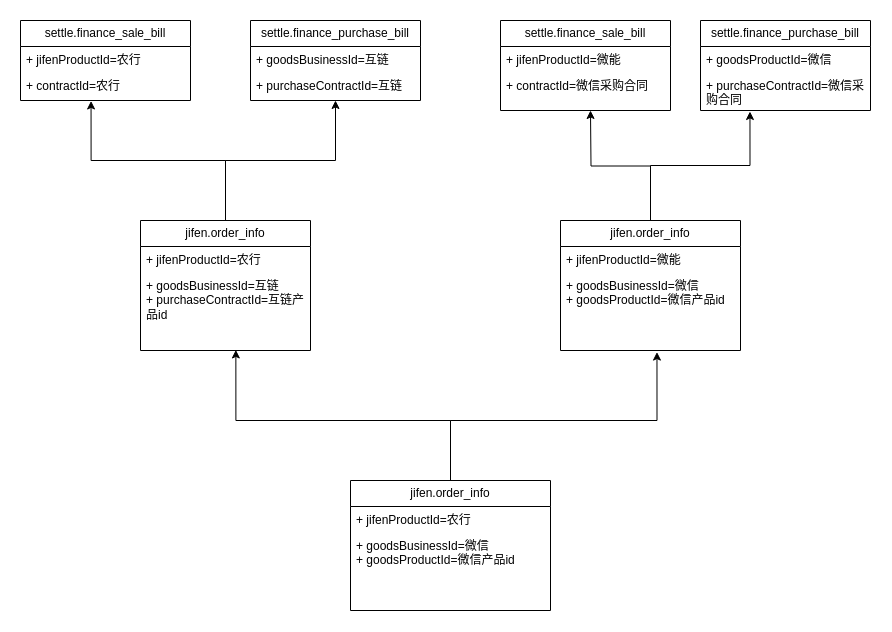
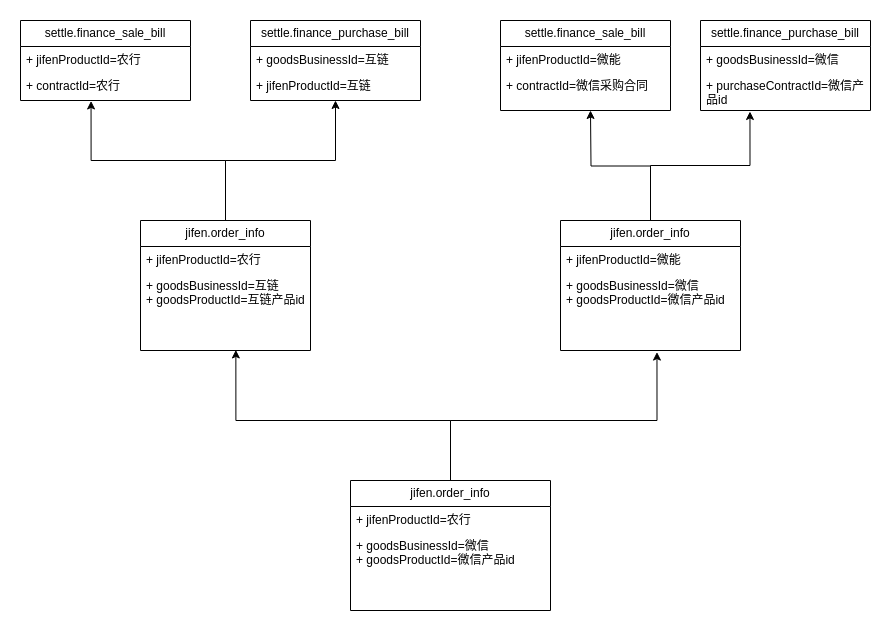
node "+ goodsProductId=微信": label "+ goodsProductId=微信" -> "+ goodsBusinessId=微信"
node "+ purchaseContractId=互链": label "+ purchaseContractId=互链" -> "+ jifenProductId=互链"
node "+ purchaseContractId=微信采购合同": label "+ purchaseContractId=微信采购合同" -> "+ purchaseContractId=微信产品id"
node "+ goodsBusinessId=互链 + purchaseContractId=互链产品id": label "+ goodsBusinessId=互链 + purchaseContractId=互链产品id" -> "+ goodsBusinessId=互链 + goodsProductId=互链产品id"
